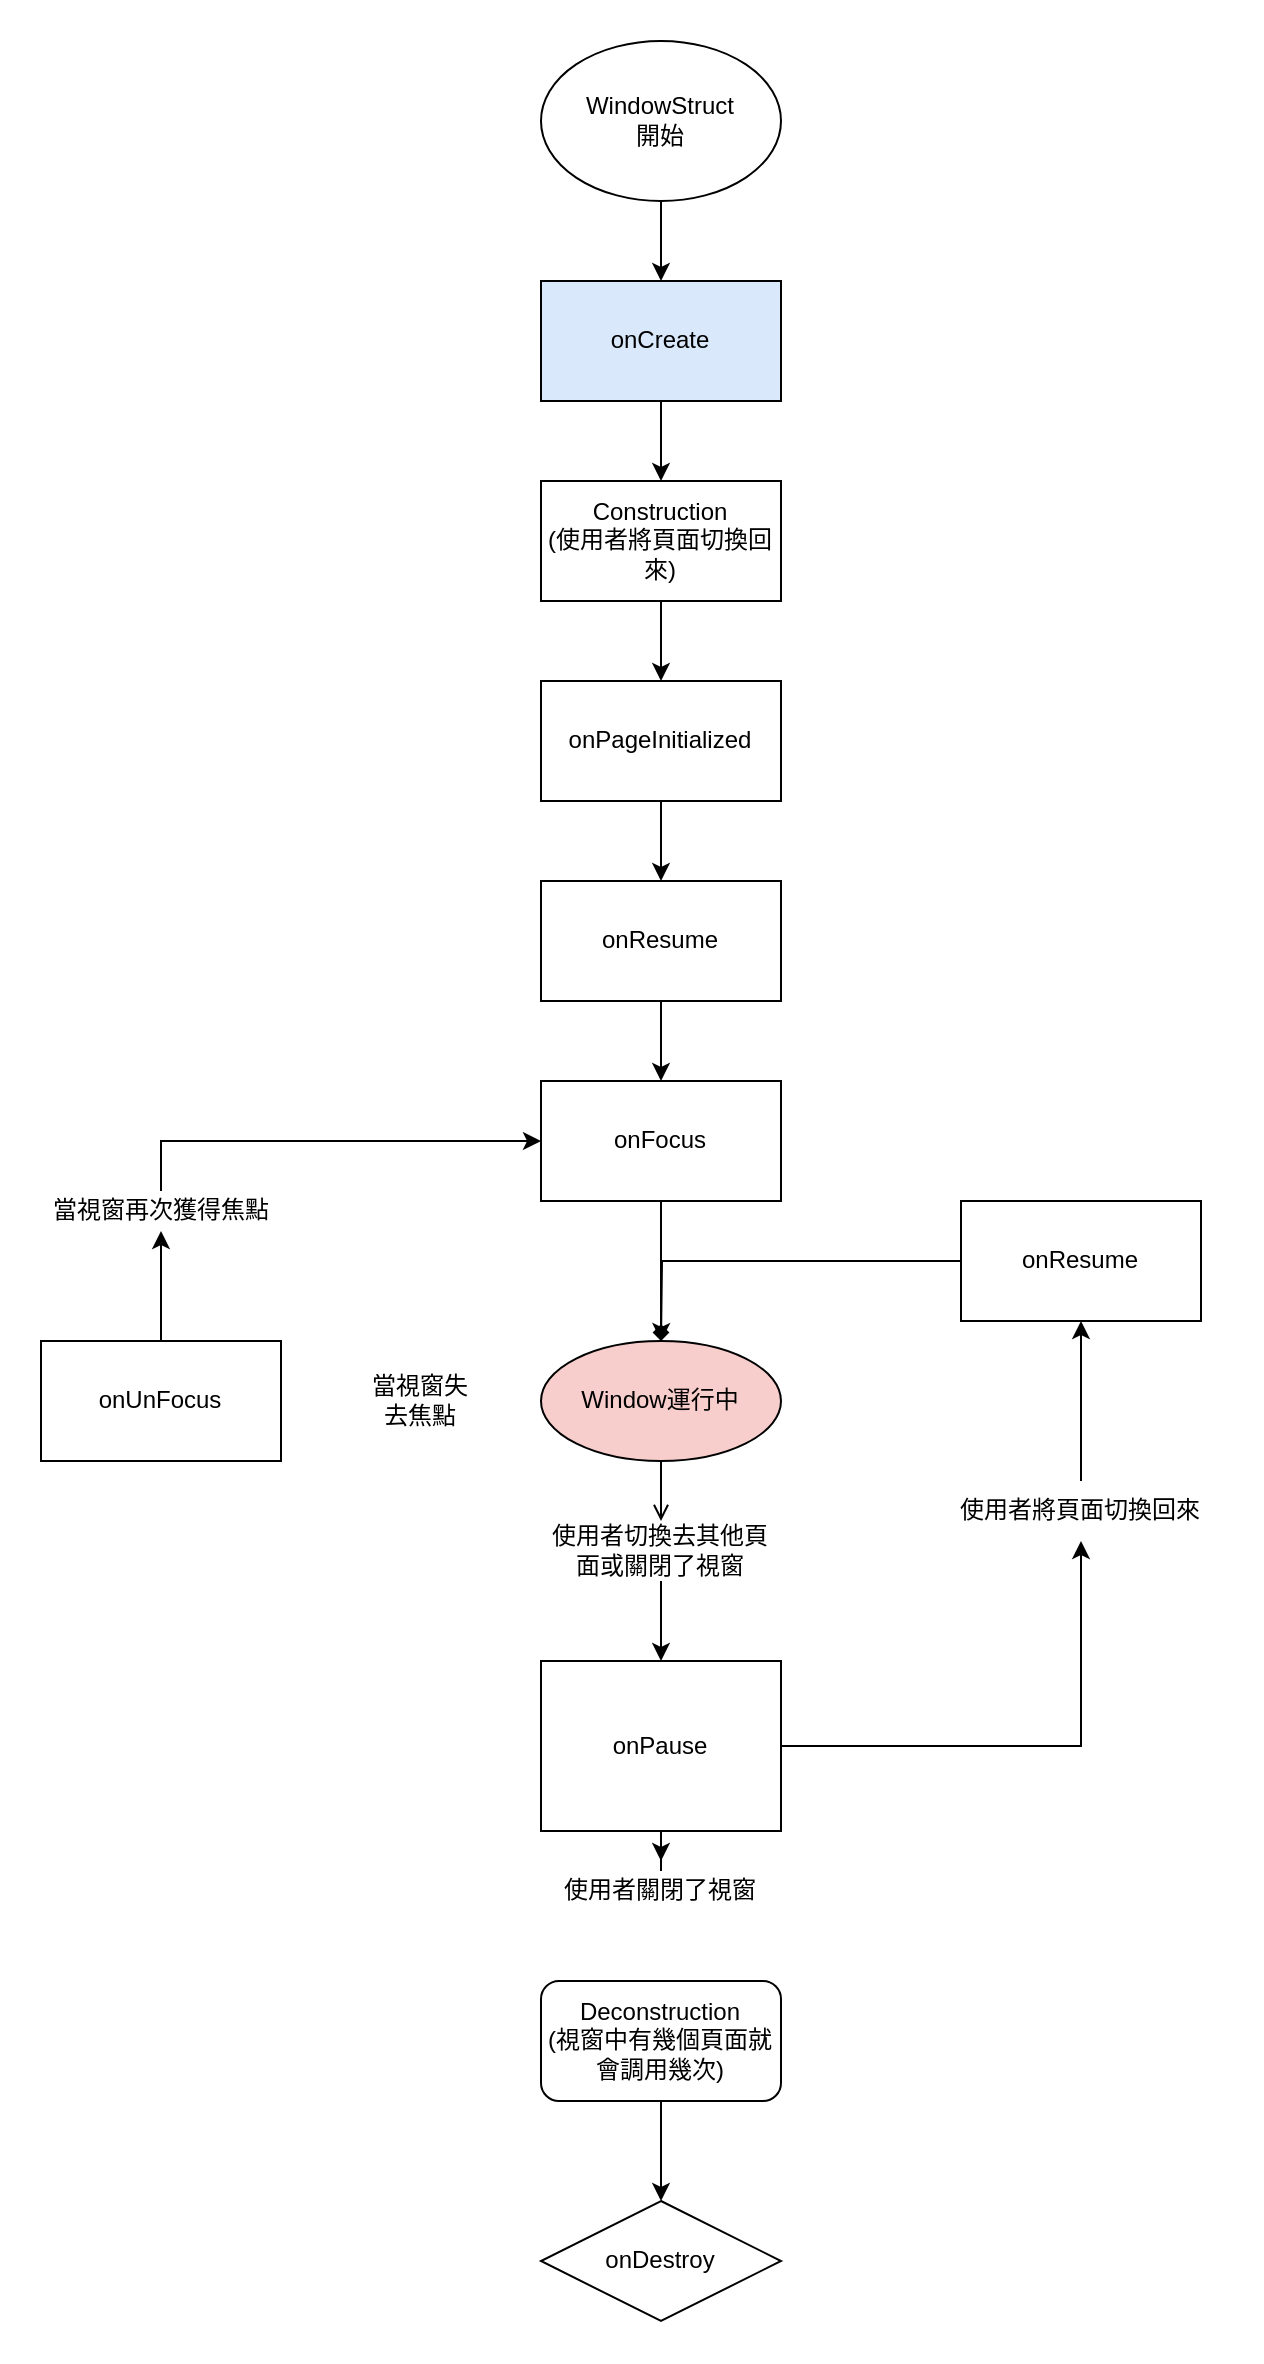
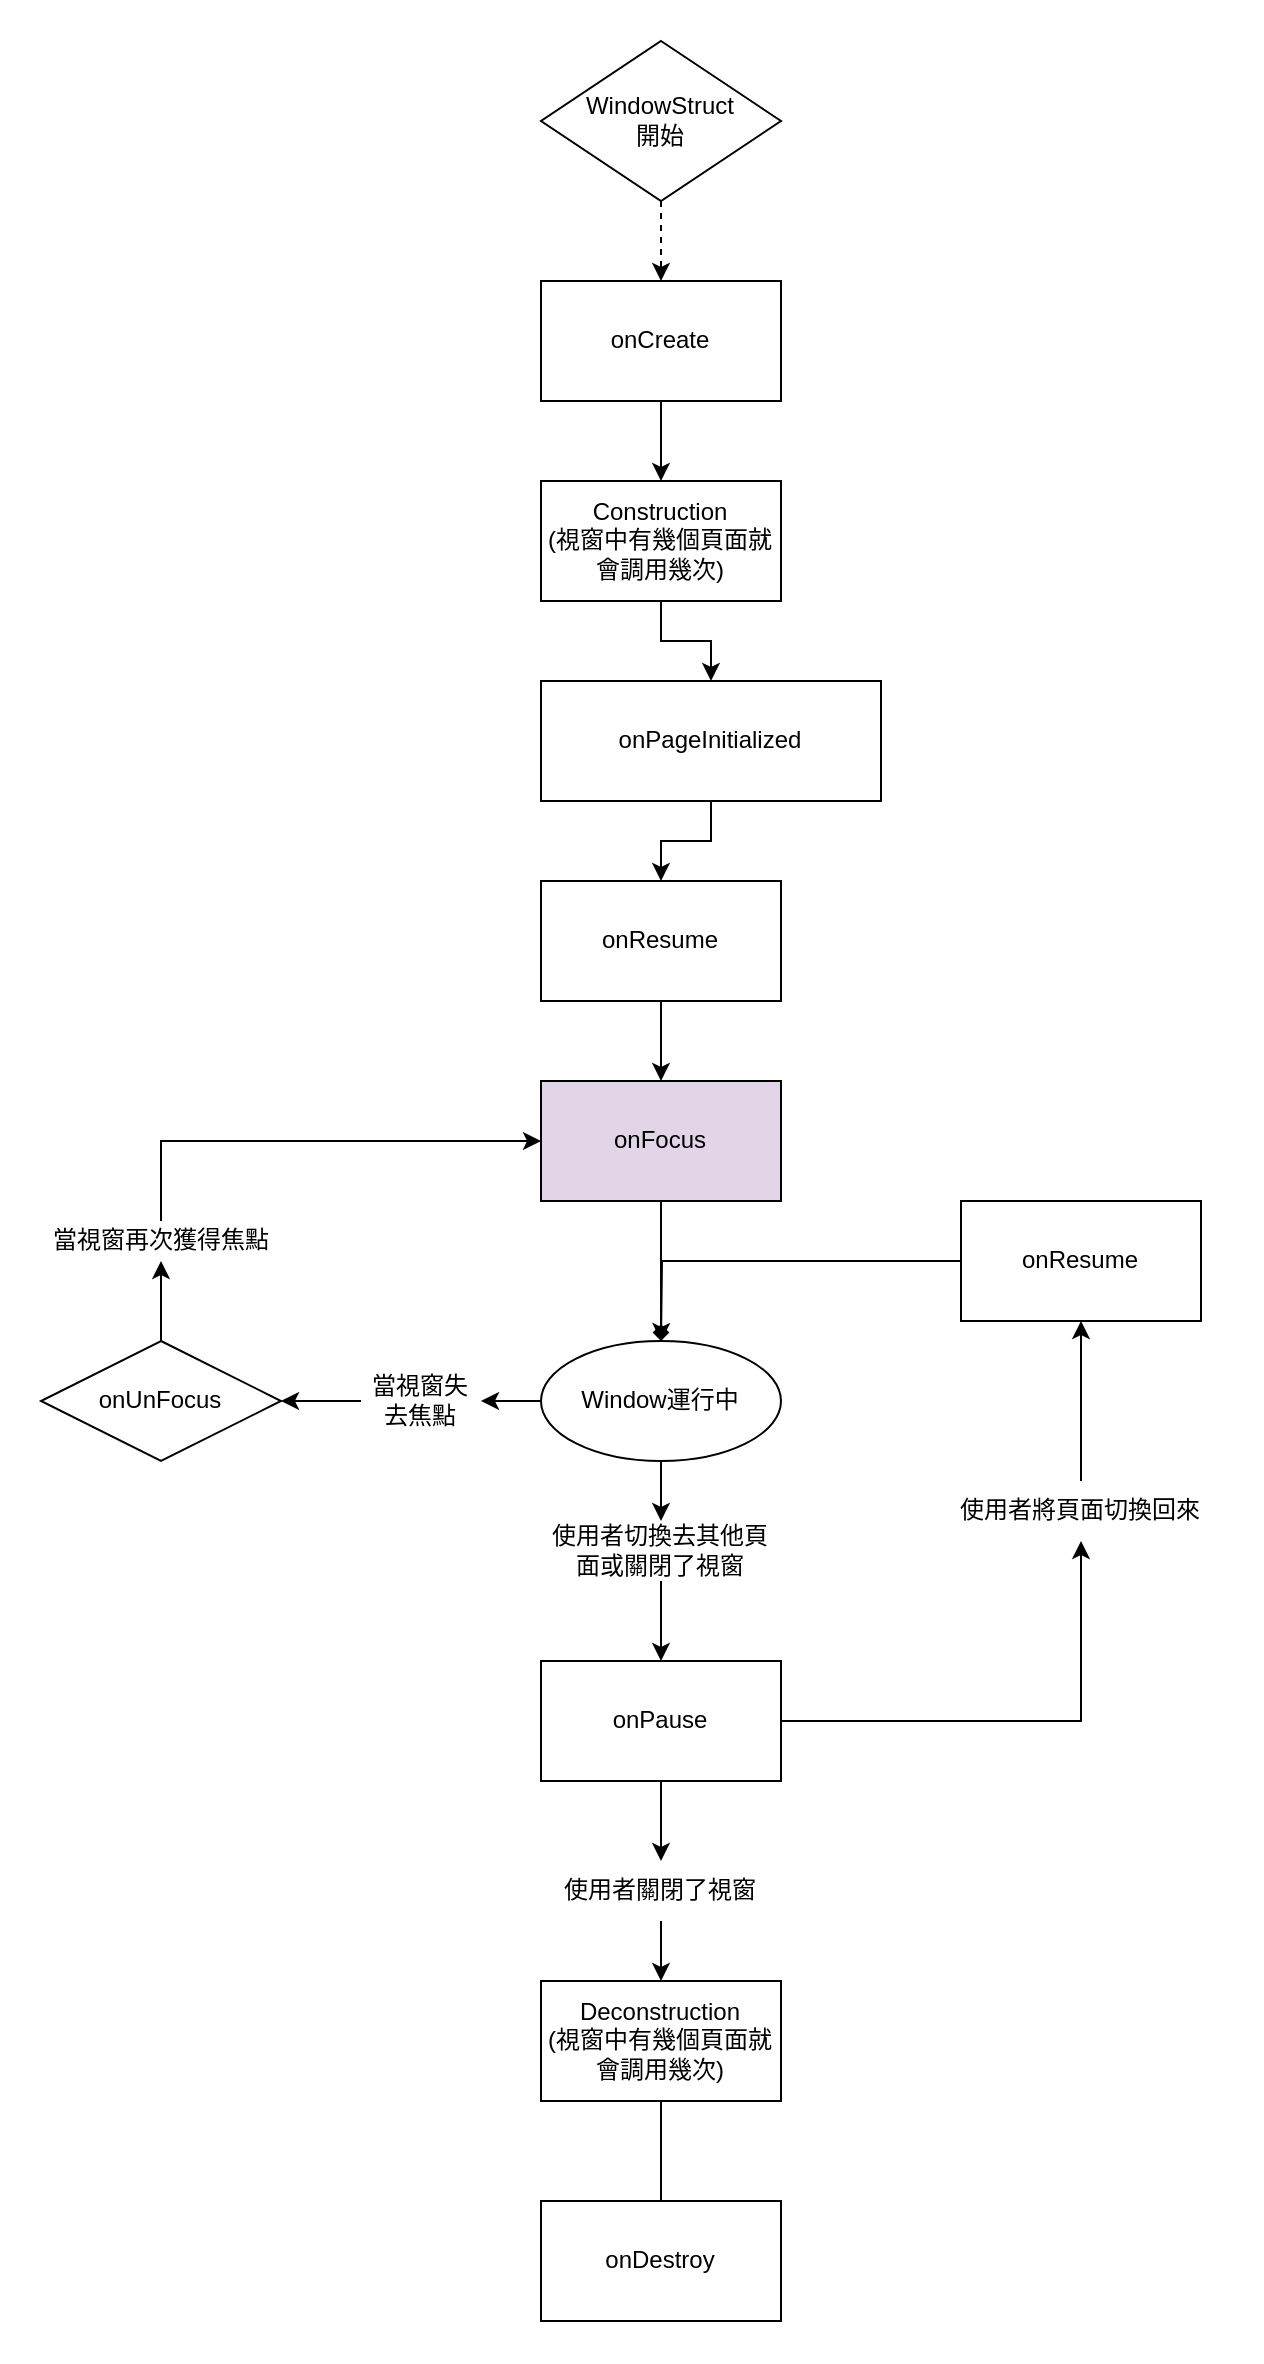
node "WindowStruct 開始": shape ellipse -> diamond
edge "WindowStruct 開始" -> "onCreate": style solid -> dashed
node "onCreate": fillcolor #dae8fc -> #ffffff
node "Construction (使用者將頁面切換回來)": label "Construction (使用者將頁面切換回來)" -> "Construction (視窗中有幾個頁面就會調用幾次)"
node "onPageInitialized": size 240x120 -> 340x120
node "onFocus": fillcolor #ffffff -> #e1d5e7
node "當視窗再次獲得焦點": moved (161, 1211) -> (161, 1241)
node "onUnFocus": shape rectangle -> diamond
edge "當視窗失去焦點" -> "onUnFocus": added
edge "Window運行中" -> "當視窗失去焦點": added
node "Window運行中": fillcolor #f8cecc -> #ffffff
edge "Window運行中" -> "使用者切換去其他頁面或關閉了視窗": arrowhead open -> classic
node "onPause": size 240x170 -> 240x120
edge "使用者關閉了視窗" -> "Deconstruction (視窗中有幾個頁面就會調用幾次)": added
node "Deconstruction (視窗中有幾個頁面就會調用幾次)": shape rounded rectangle -> rectangle
edge "Deconstruction (視窗中有幾個頁面就會調用幾次)" -> "onDestroy": arrowhead classic -> none
node "onDestroy": shape diamond -> rectangle
